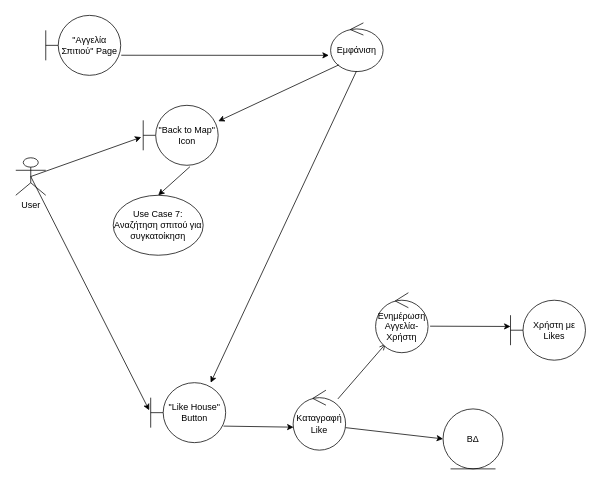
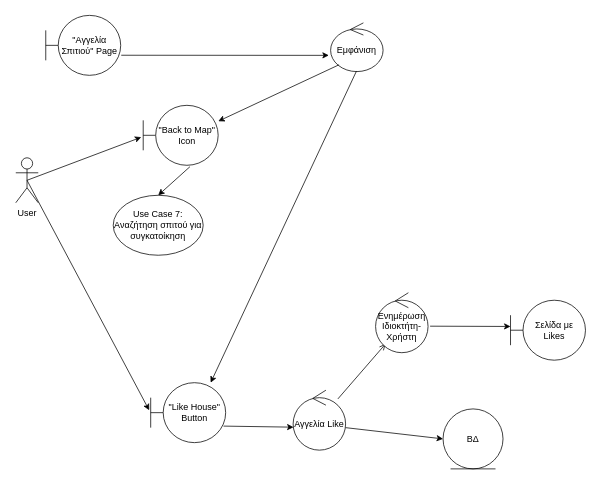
node "User": size 30x38 -> 23x45
node "Ενημέρωση Αγγελία-Χρήστη": label "Ενημέρωση Αγγελία-Χρήστη" -> "Ενημέρωση Ιδιοκτήτη-Χρήστη"
node "Χρήστη με Likes": label "Χρήστη με Likes" -> "Σελίδα με Likes"
node "Καταγραφή Like": label "Καταγραφή Like" -> "Αγγελία Like"
